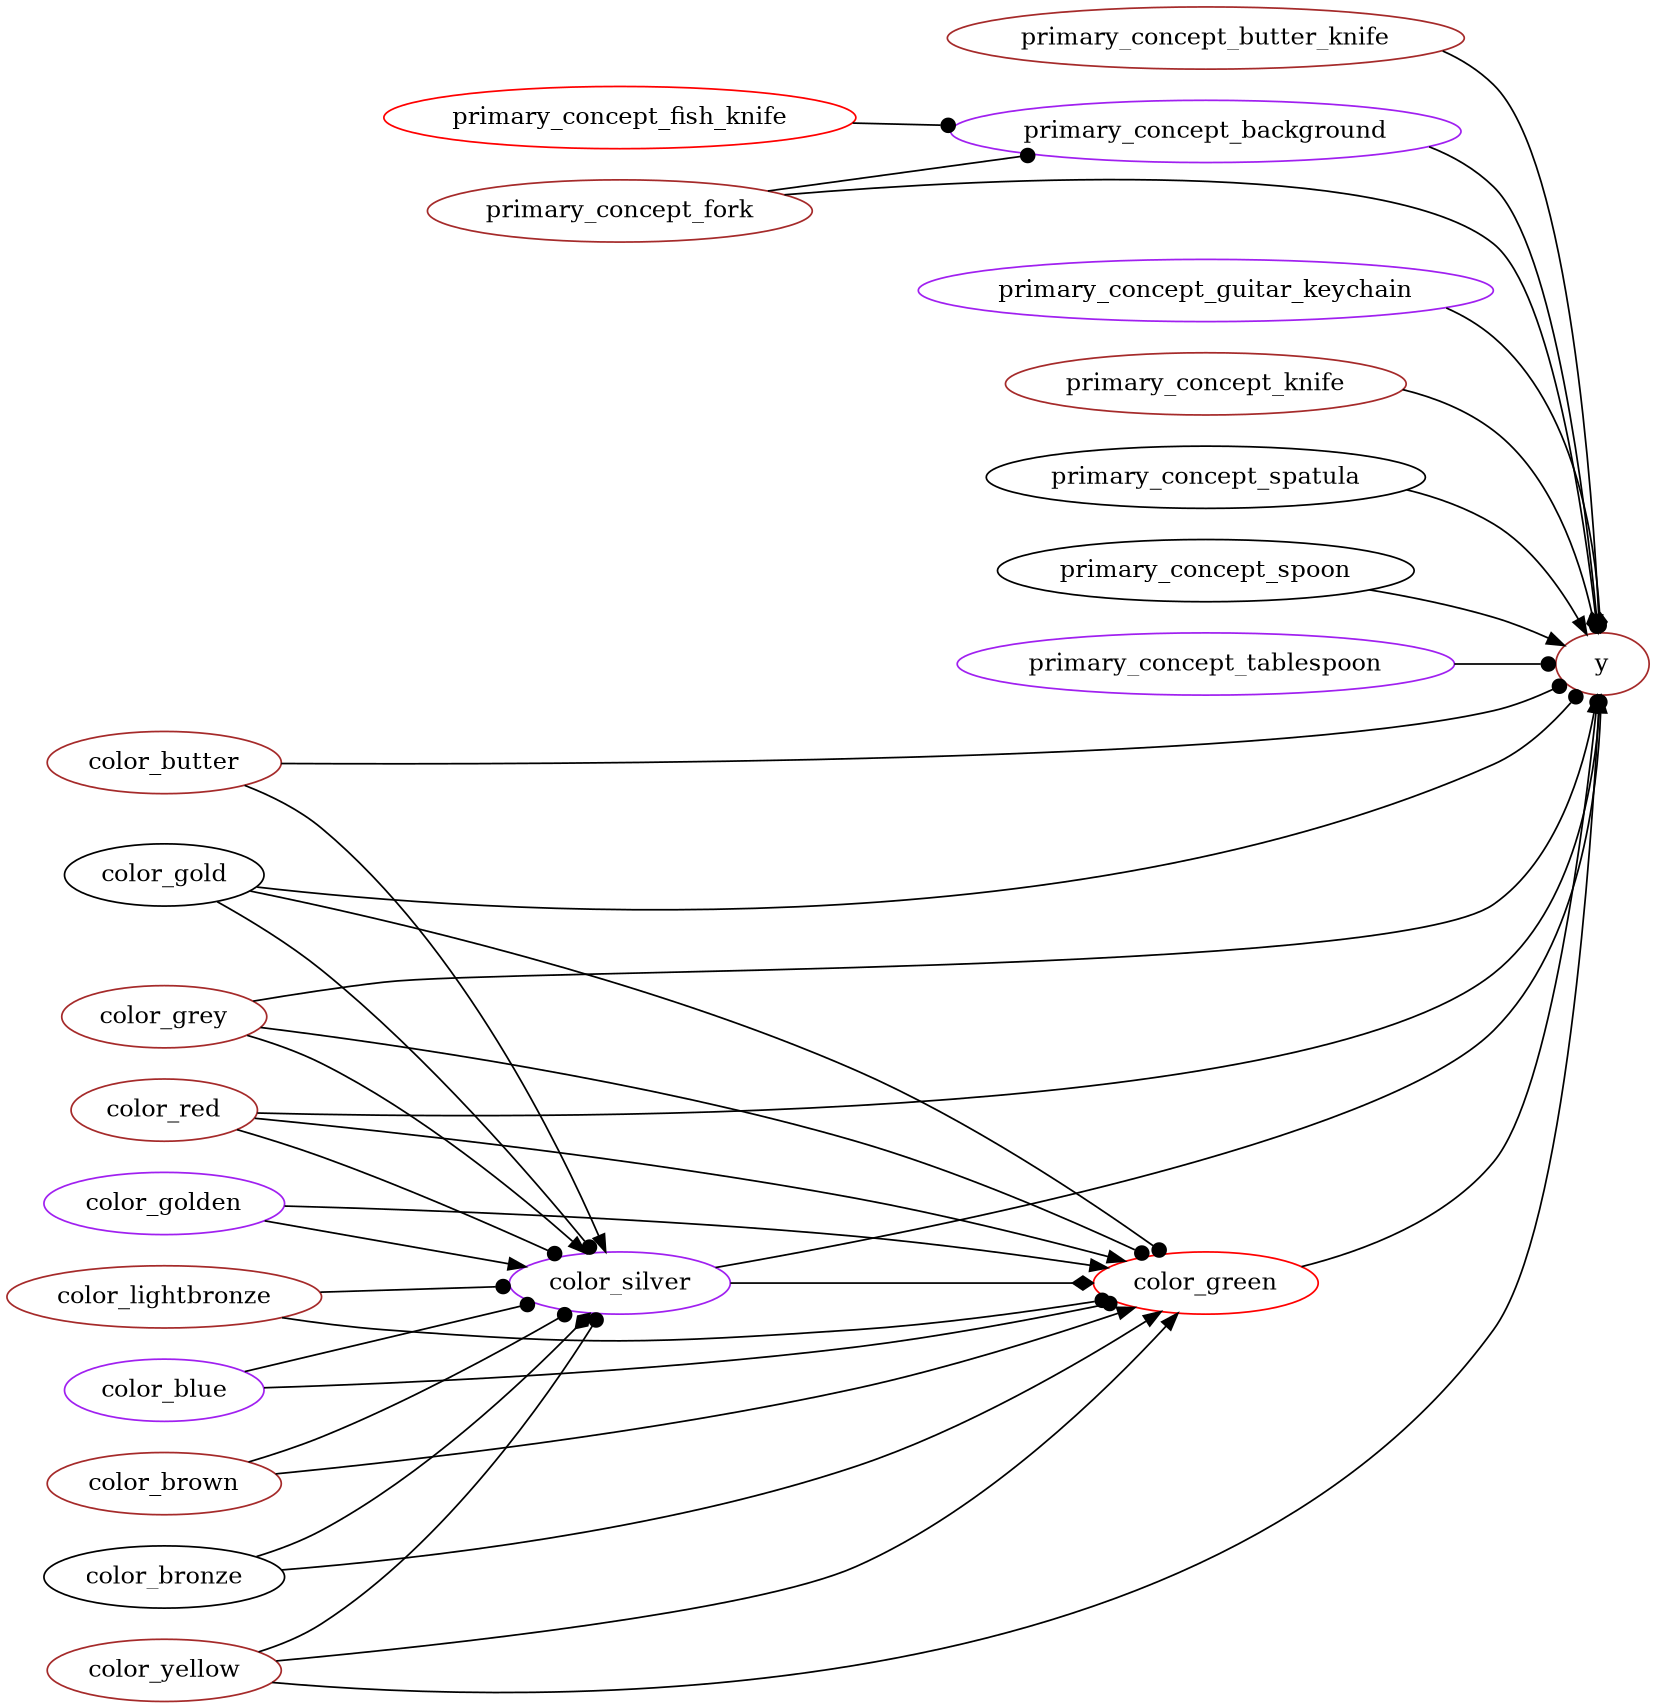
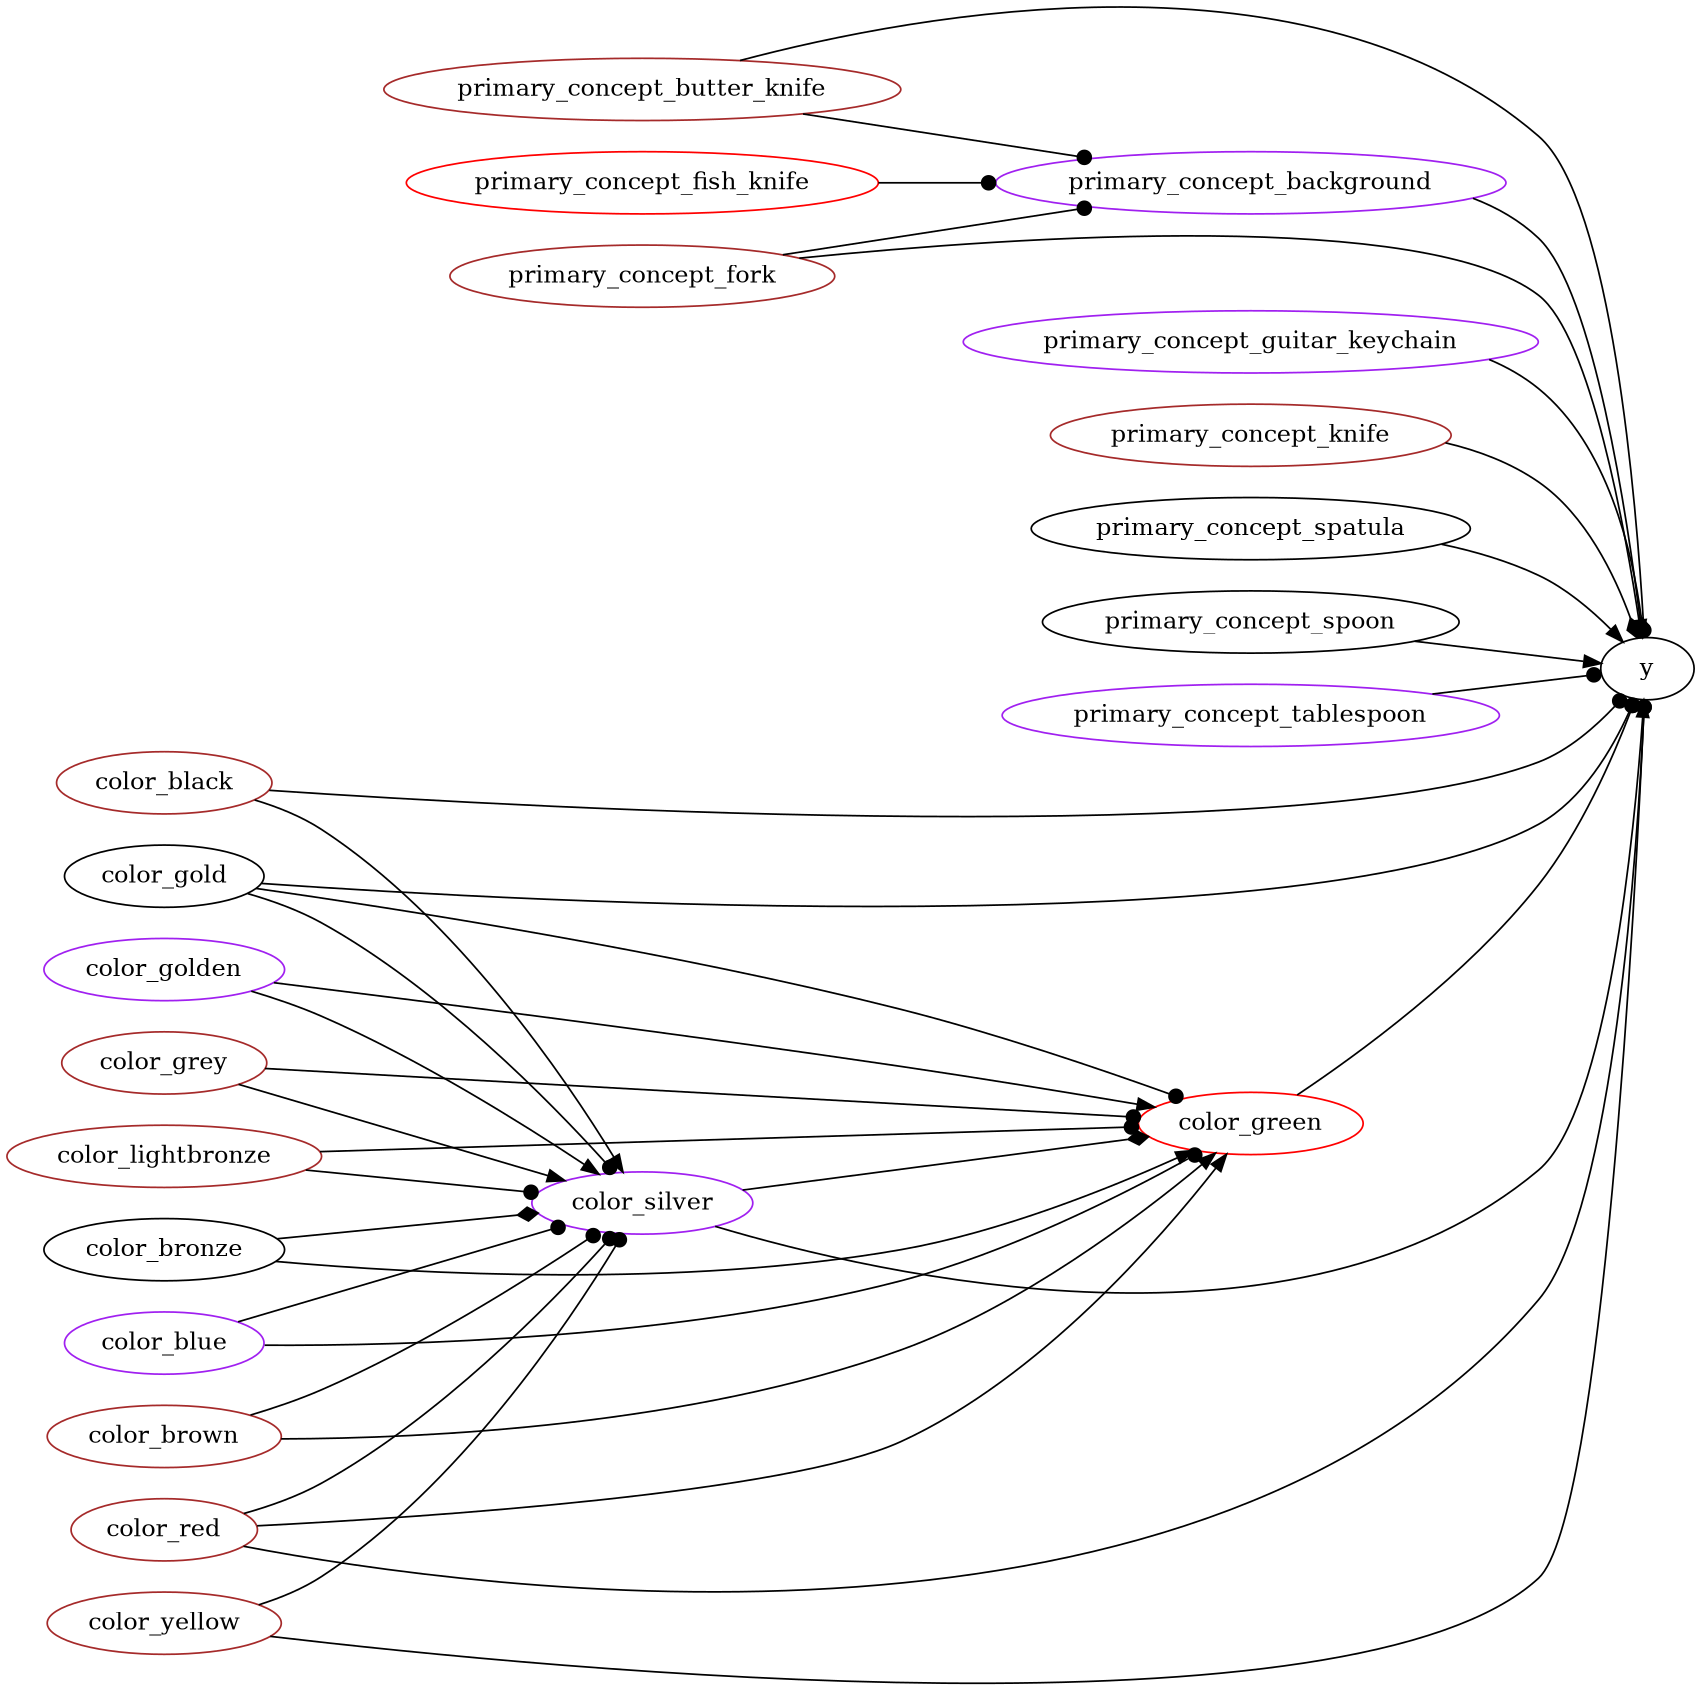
edge "primary_concept_butter_knife" -> "primary_concept_background": added
node "y": color brown -> black
node "color_butter": label "color_butter" -> "color_black"
edge "color_grey" -> "y": removed
edge "color_yellow" -> "color_green": removed
